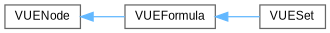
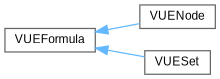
edge "VUEFormula" -> "VUENode": reversed
